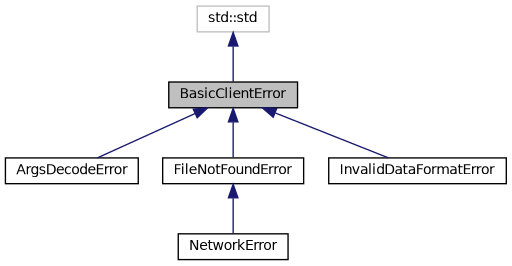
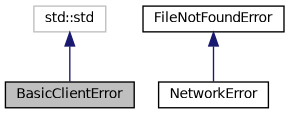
edge "FileNotFoundError" -> "BasicClientError": removed
node "ArgsDecodeError": removed
node "InvalidDataFormatError": removed
